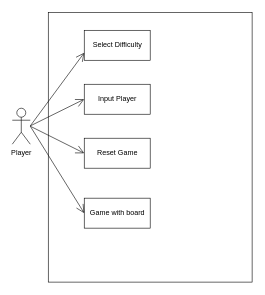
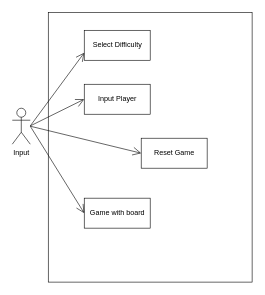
node "Player": label "Player" -> "Input"
node "Reset Game": moved (117, 153) -> (174, 153)
